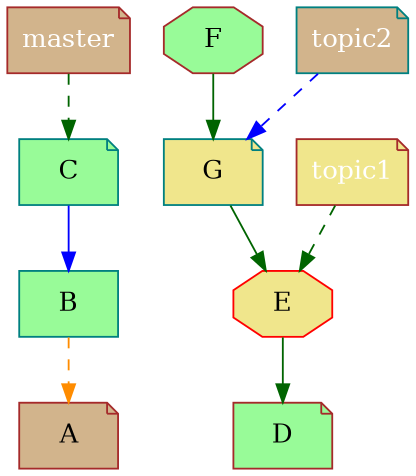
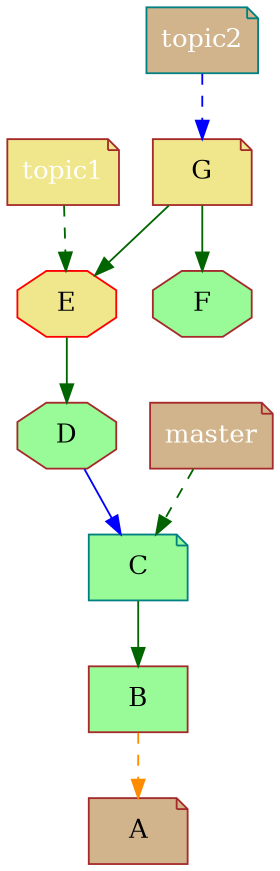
edge "F" -> "G": reversed
node "G": color teal -> brown
edge "C" -> "B": color blue -> darkgreen
node "B": color teal -> brown
node "D": shape note -> octagon
edge "D" -> "C": added
